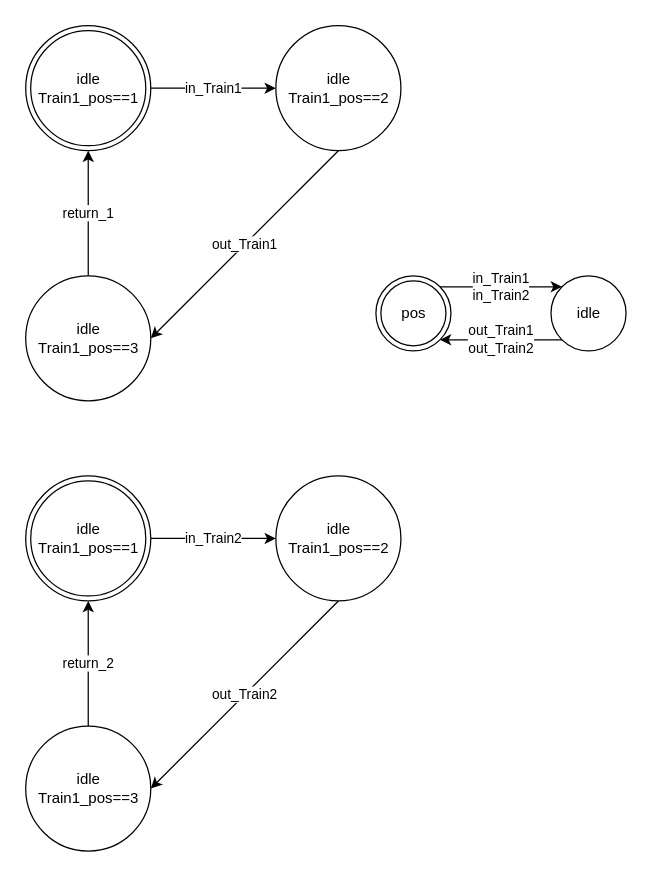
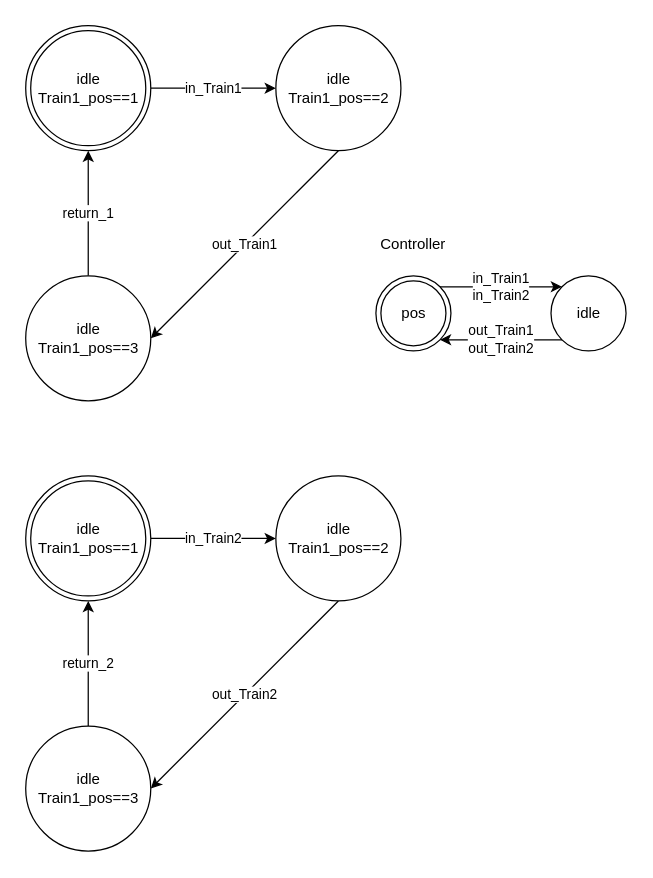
node "Controller": added
